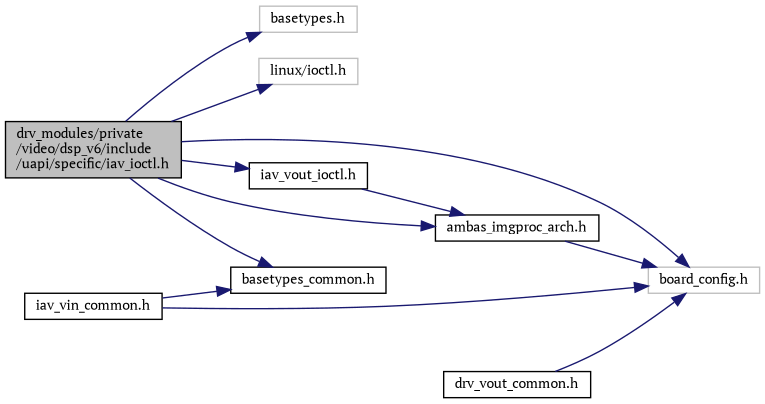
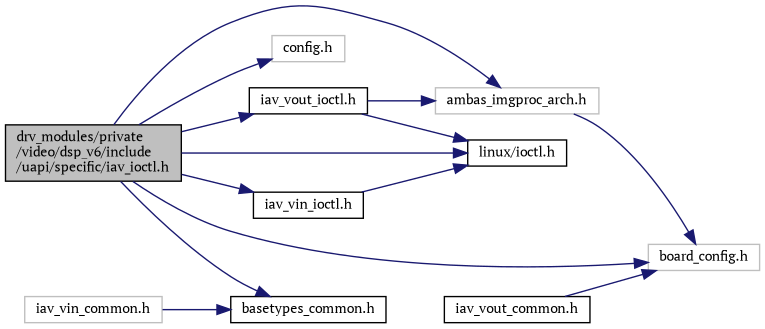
node "basetypes.h": label "basetypes.h" -> "config.h"
node "linux/ioctl.h": color grey75 -> black
edge "iav_vout_ioctl.h" -> "linux/ioctl.h": added
node "iav_vin_ioctl.h": added
node "ambas_imgproc_arch.h": color black -> grey75
node "iav_vin_common.h": color black -> grey75
edge "iav_vin_common.h" -> "board_config.h": removed
node "drv_vout_common.h": label "drv_vout_common.h" -> "iav_vout_common.h"
